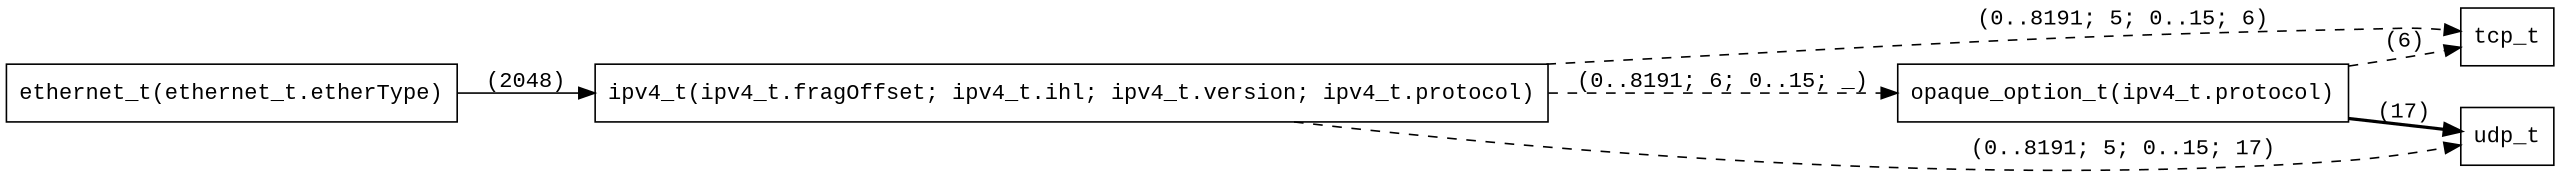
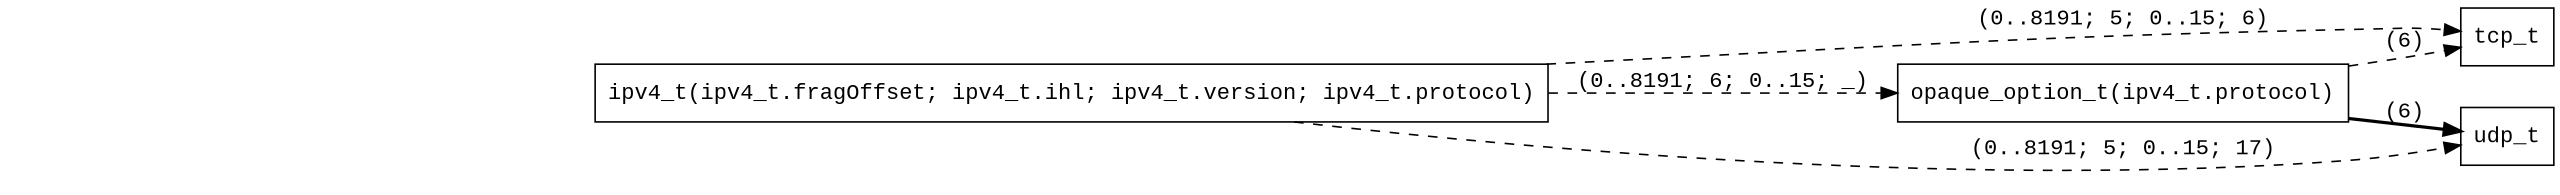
node "ethernet_t(ethernet_t.etherType)": removed
edge "opaque_option_t(ipv4_t.protocol)" -> "udp_t": label "(17)" -> "(6)"
